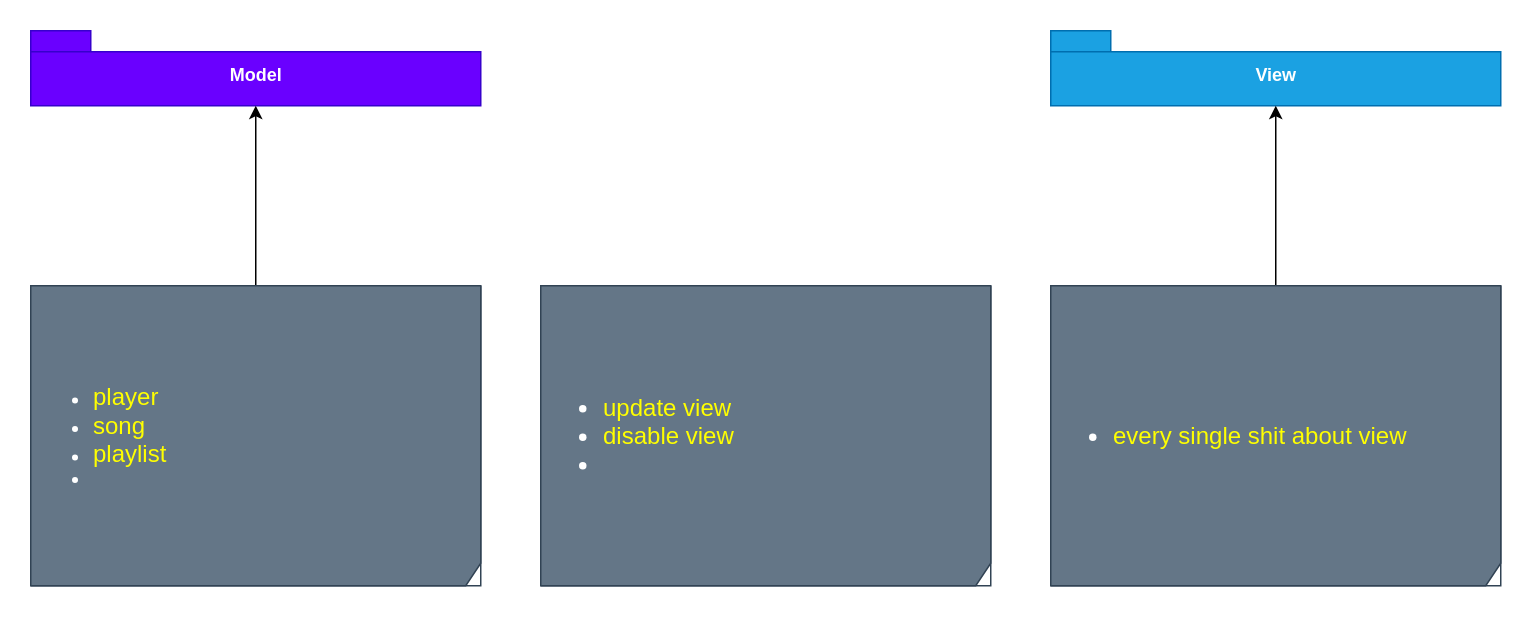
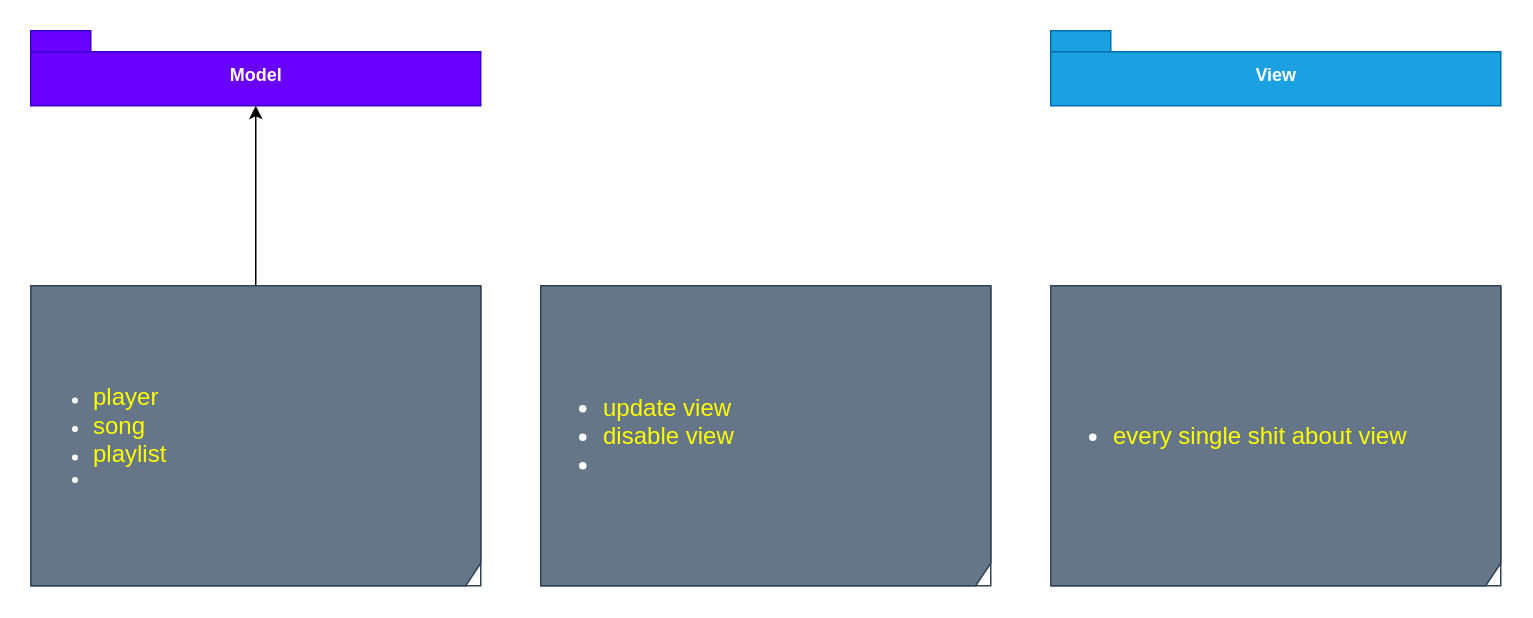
edge "every single shit about view" -> "View": removed
